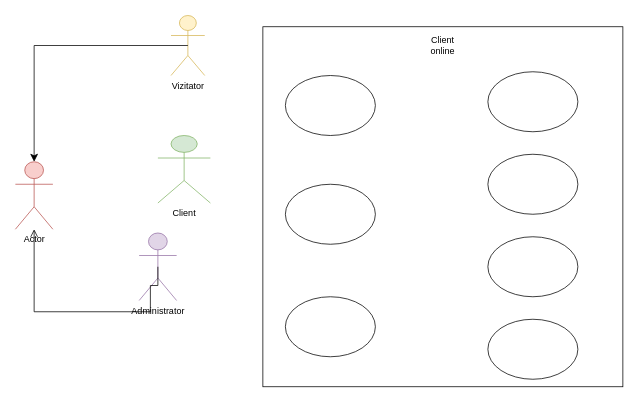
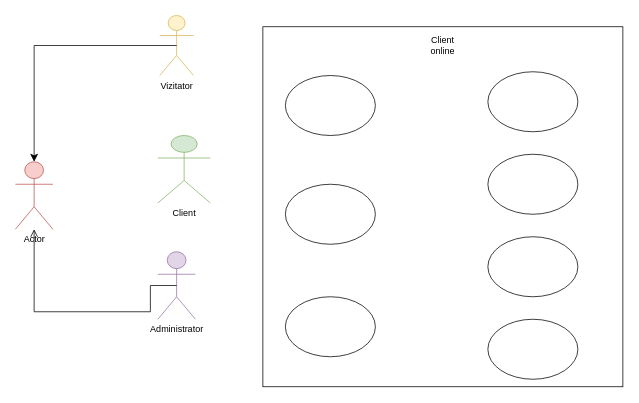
node "Vizitator": moved (188, 45) -> (177, 45)
node "Administrator": moved (158, 267) -> (177, 285)
